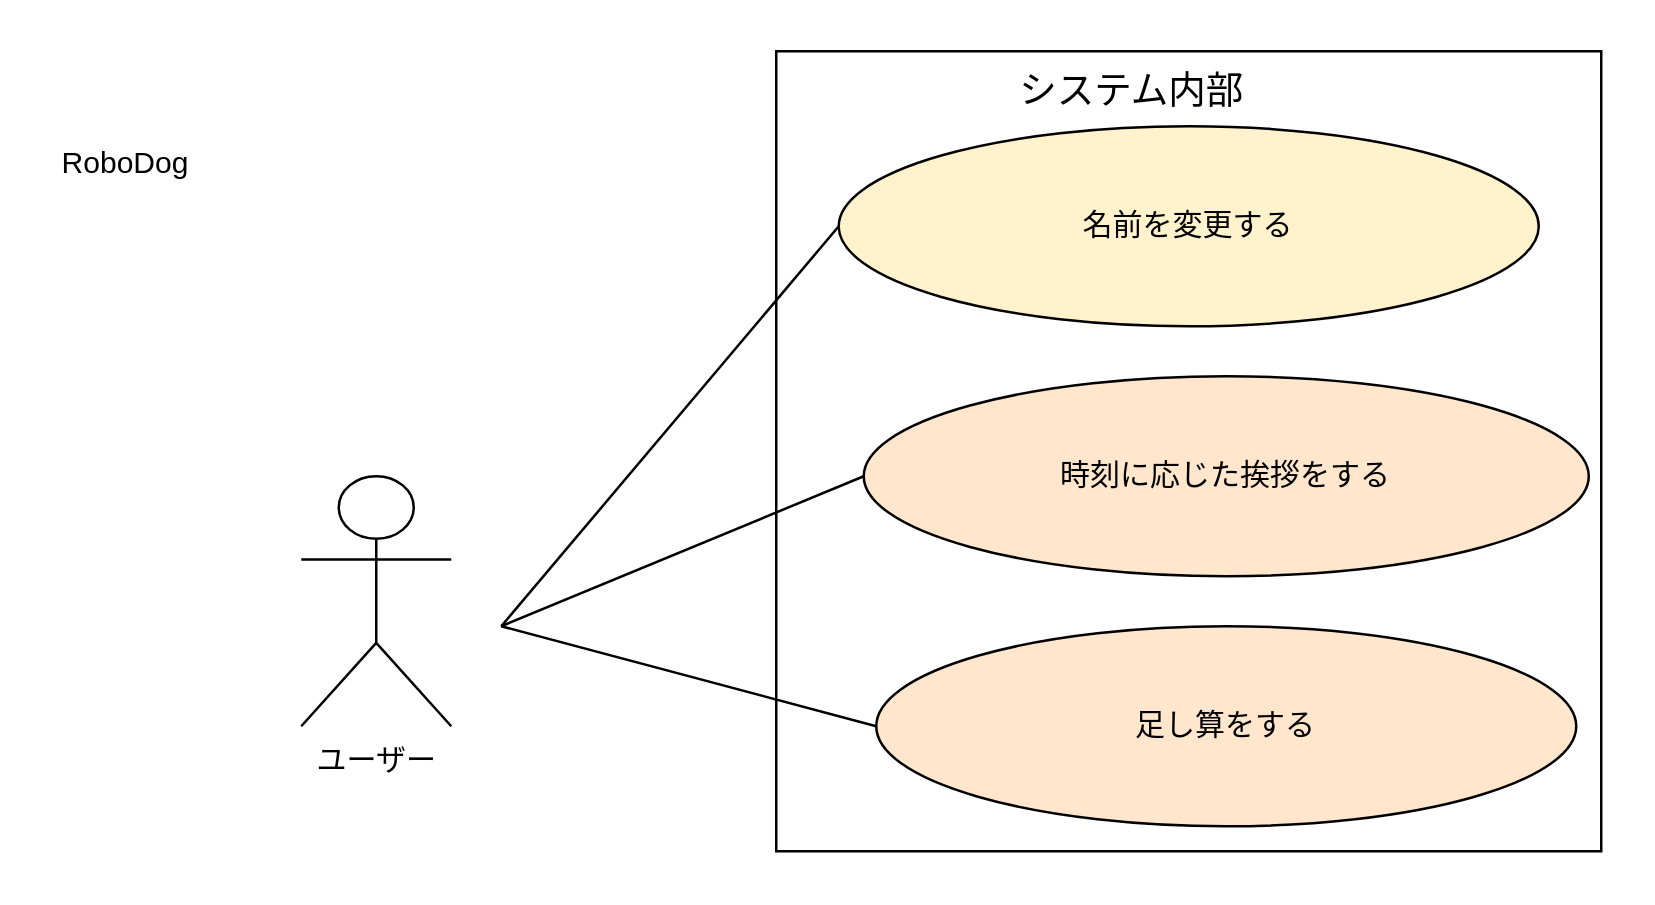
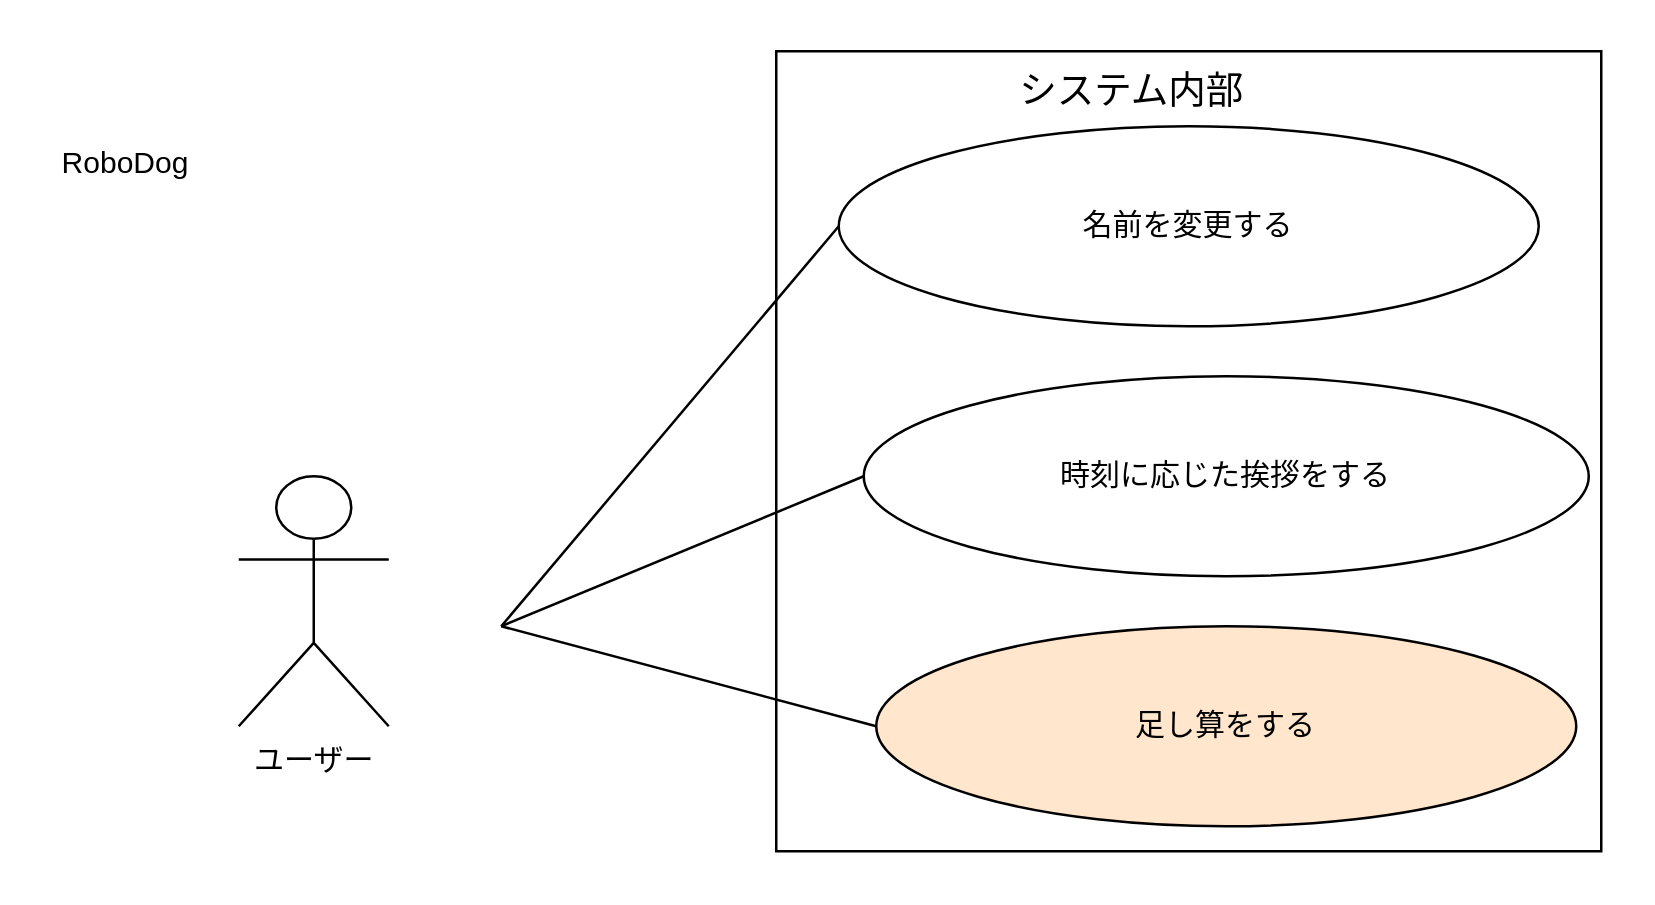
node "名前を変更する": fillcolor #fff2cc -> #ffffff
node "時刻に応じた挨拶をする": fillcolor #ffe6cc -> #ffffff
node "ユーザー": moved (376, 601) -> (314, 601)
